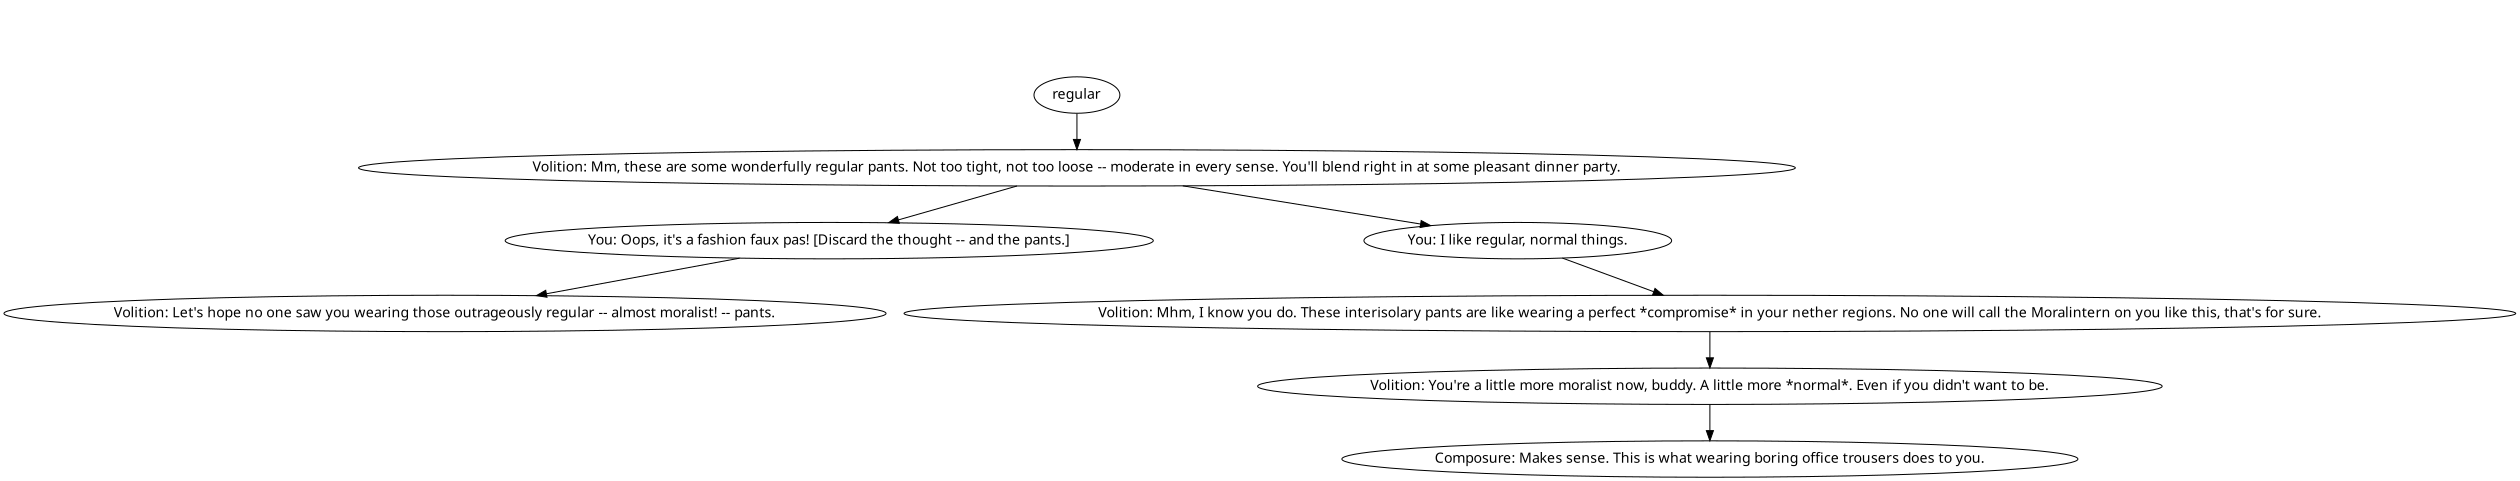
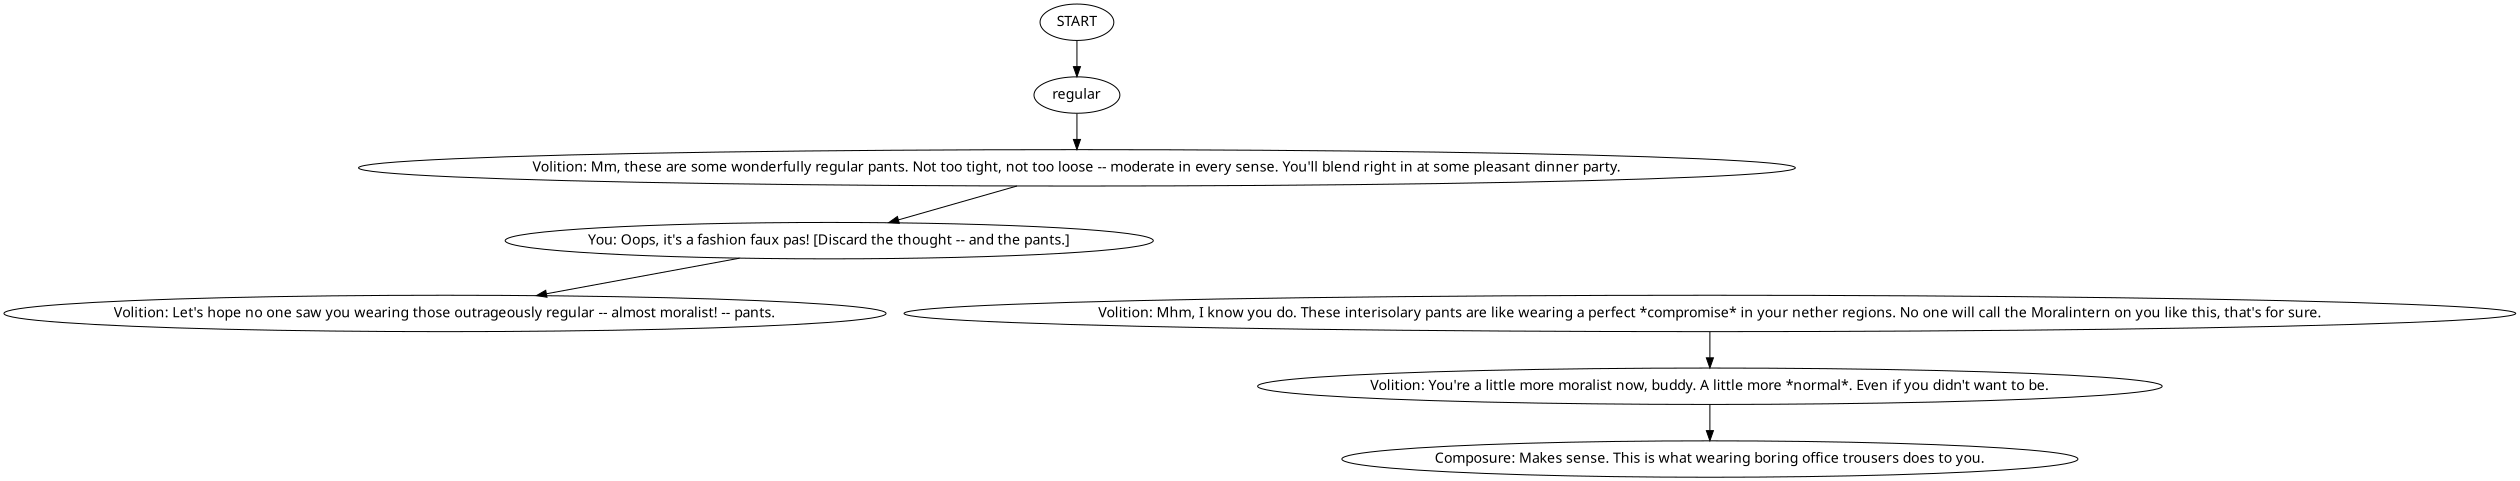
node "START": added
node "You: I like regular, normal things.": removed
